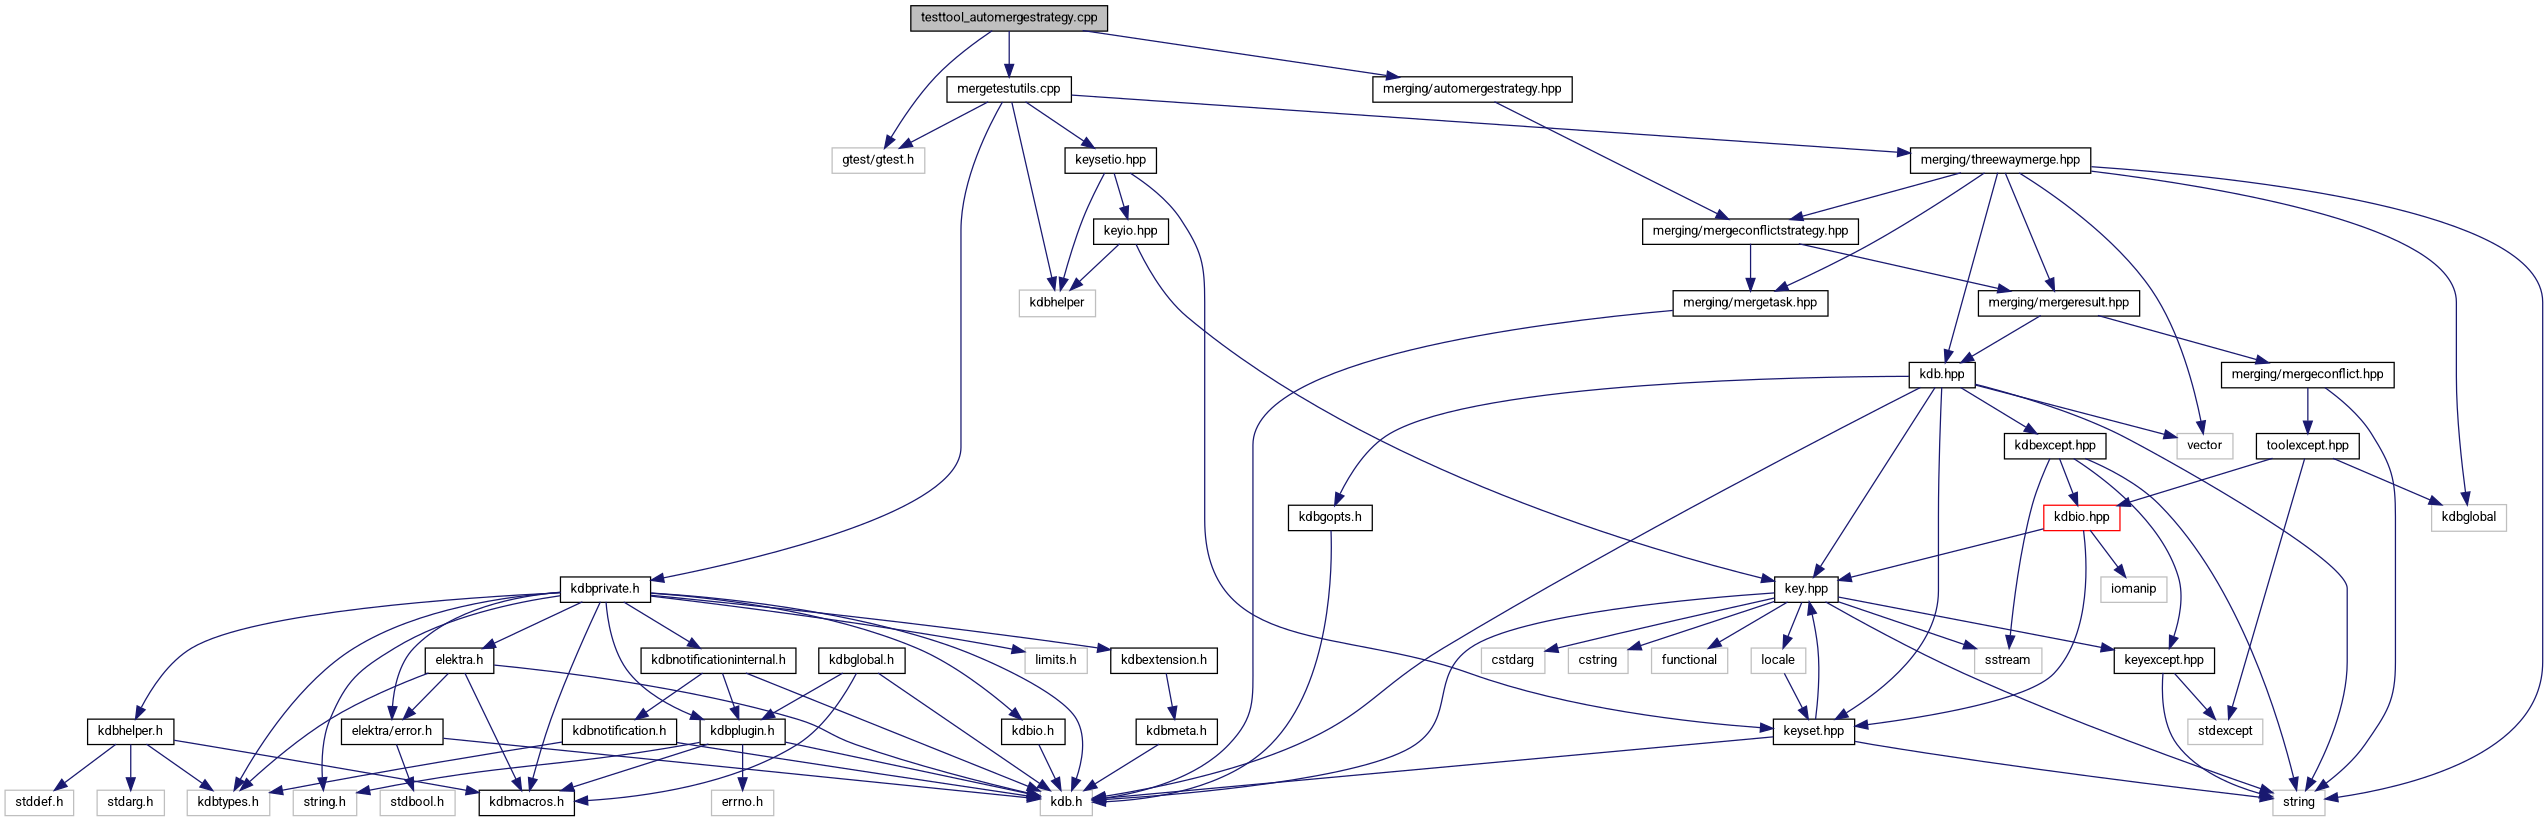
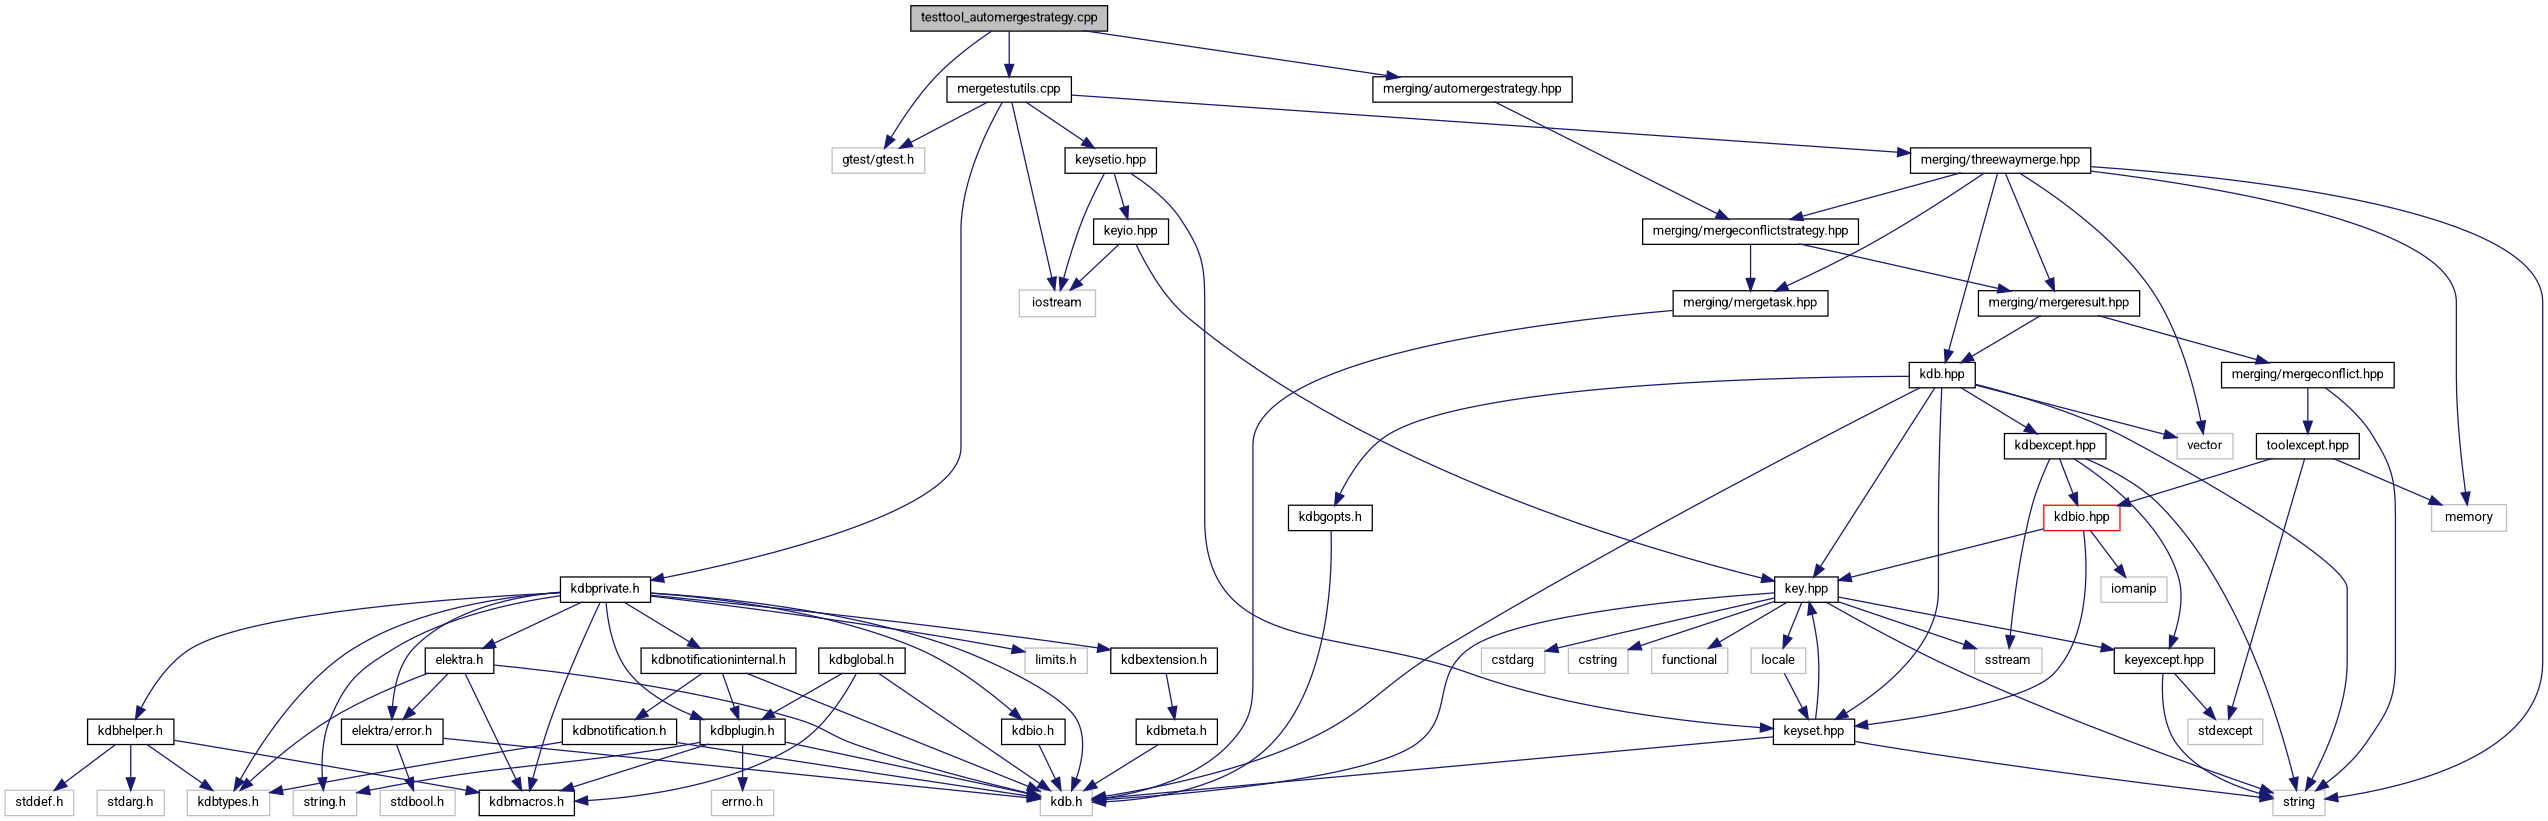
node "kdbhelper": label "kdbhelper" -> "iostream"
node "kdbglobal": label "kdbglobal" -> "memory"
